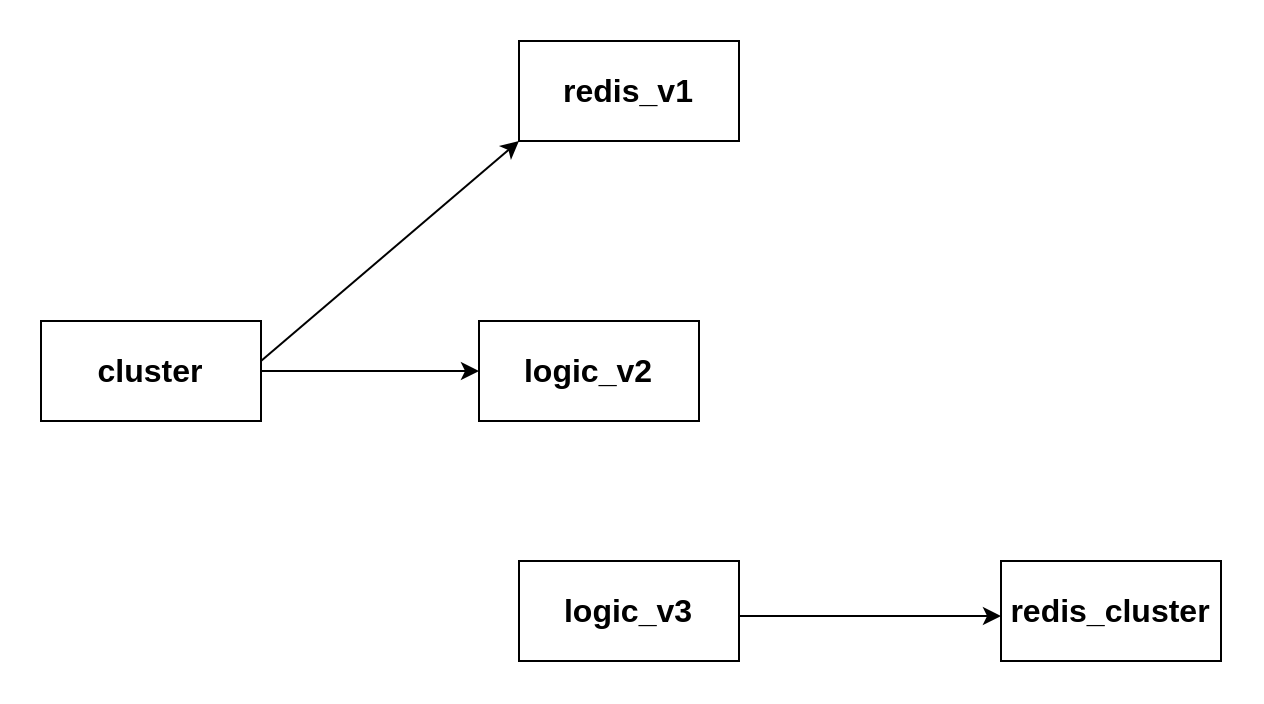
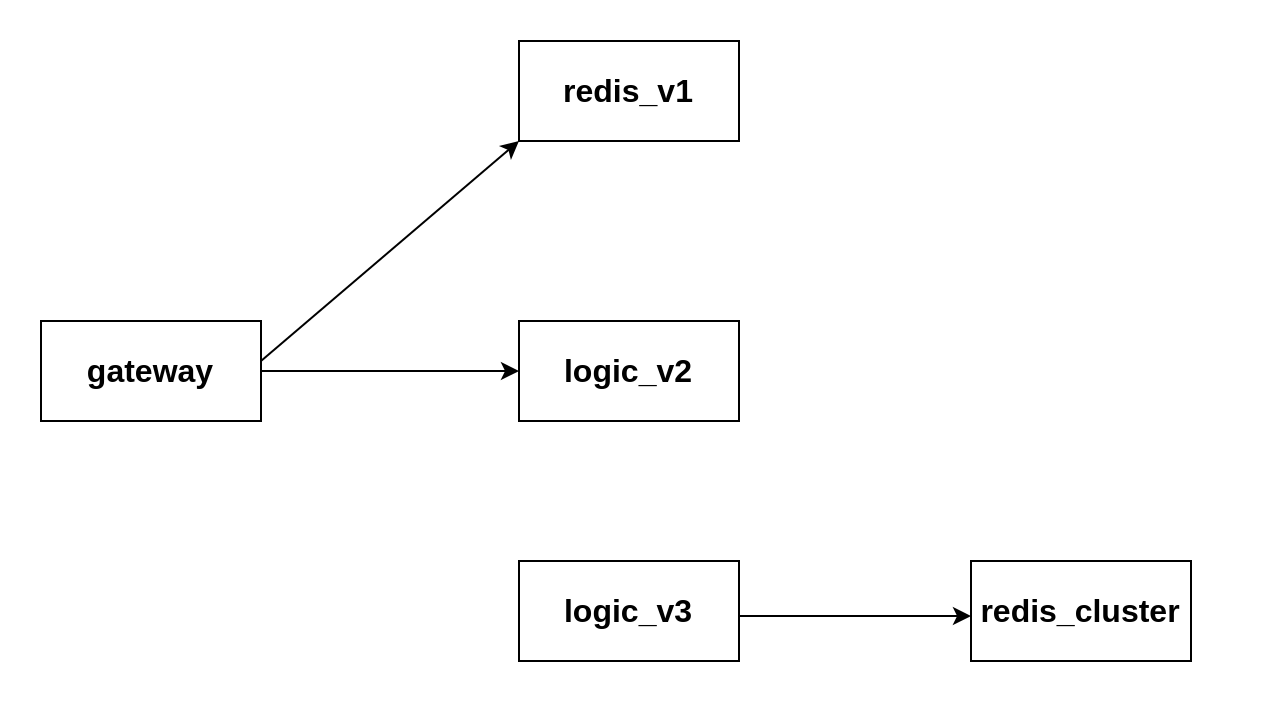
node "cluster": label "cluster" -> "gateway"
node "logic_v2": moved (589, 371) -> (629, 371)
node "redis_cluster": moved (1111, 611) -> (1081, 611)
